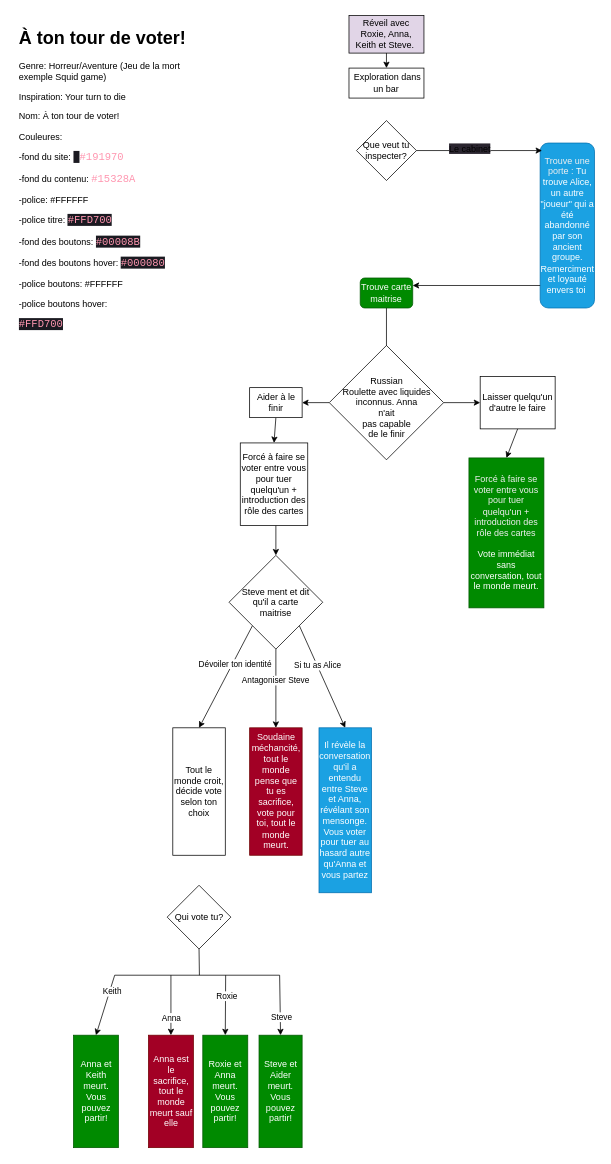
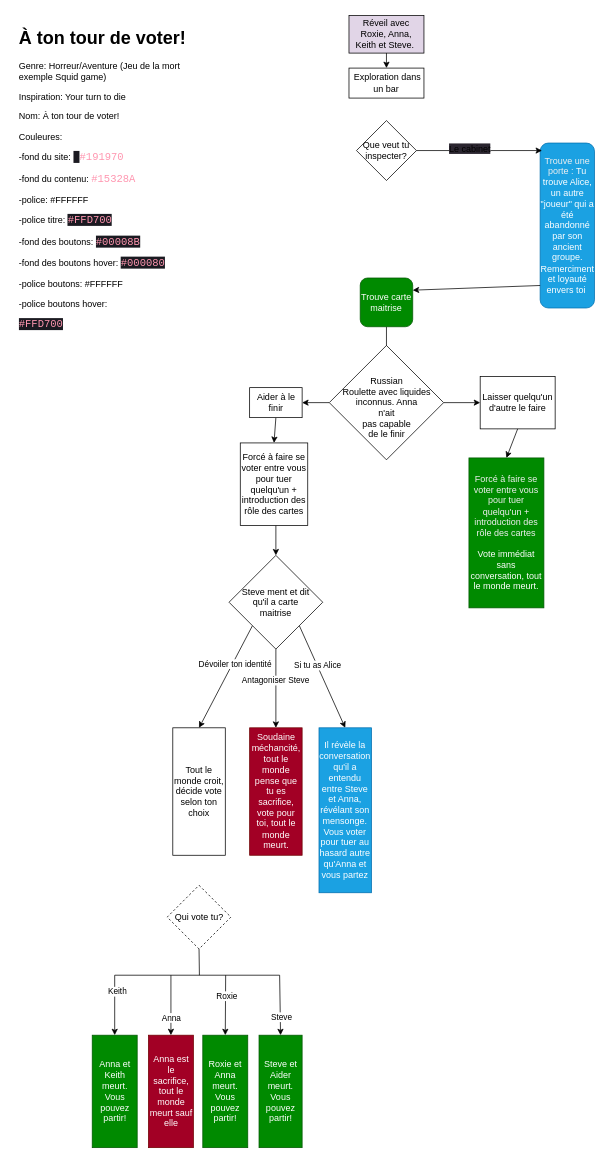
node "Trouve carte maitrise": size 53x30 -> 53x49
node "Qui vote tu?": style solid -> dashed
node "Anna et Keith meurt. Vous pouvez partir!": moved (96, 1092) -> (115, 1092)
